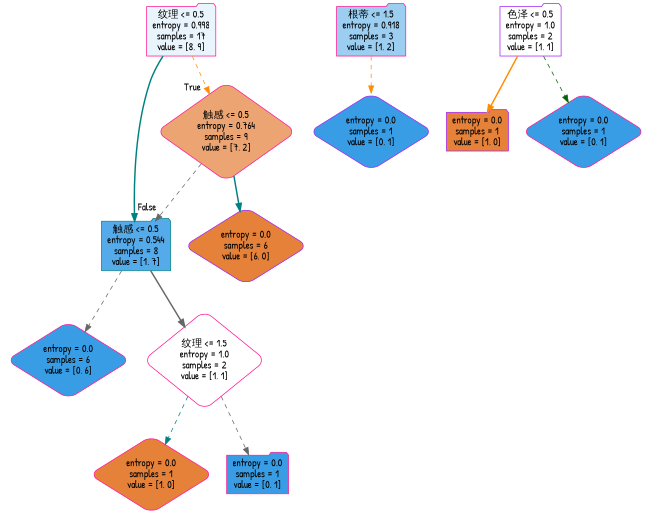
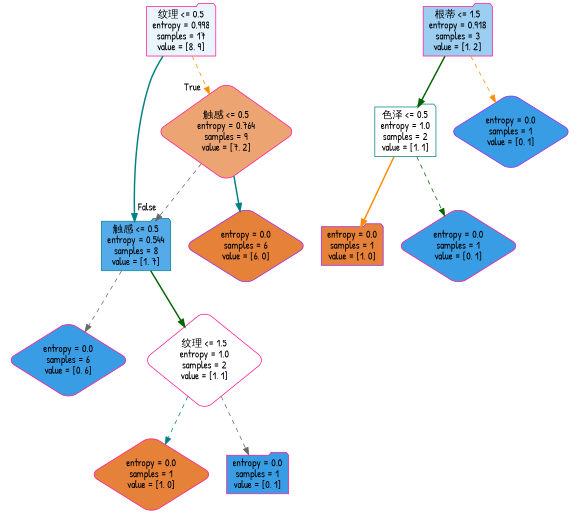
node "色泽 <= 0.5 entropy = 1.0 samples = 2 value = [1, 1]": color purple -> teal
edge "根蒂 <= 1.5 entropy = 0.918 samples = 3 value = [1, 2]" -> "色泽 <= 0.5 entropy = 1.0 samples = 2 value = [1, 1]": added
edge "触感 <= 0.5 entropy = 0.544 samples = 8 value = [1, 7]" -> "纹理 <= 1.5 entropy = 1.0 samples = 2 value = [1, 1]": color gray40 -> darkgreen
